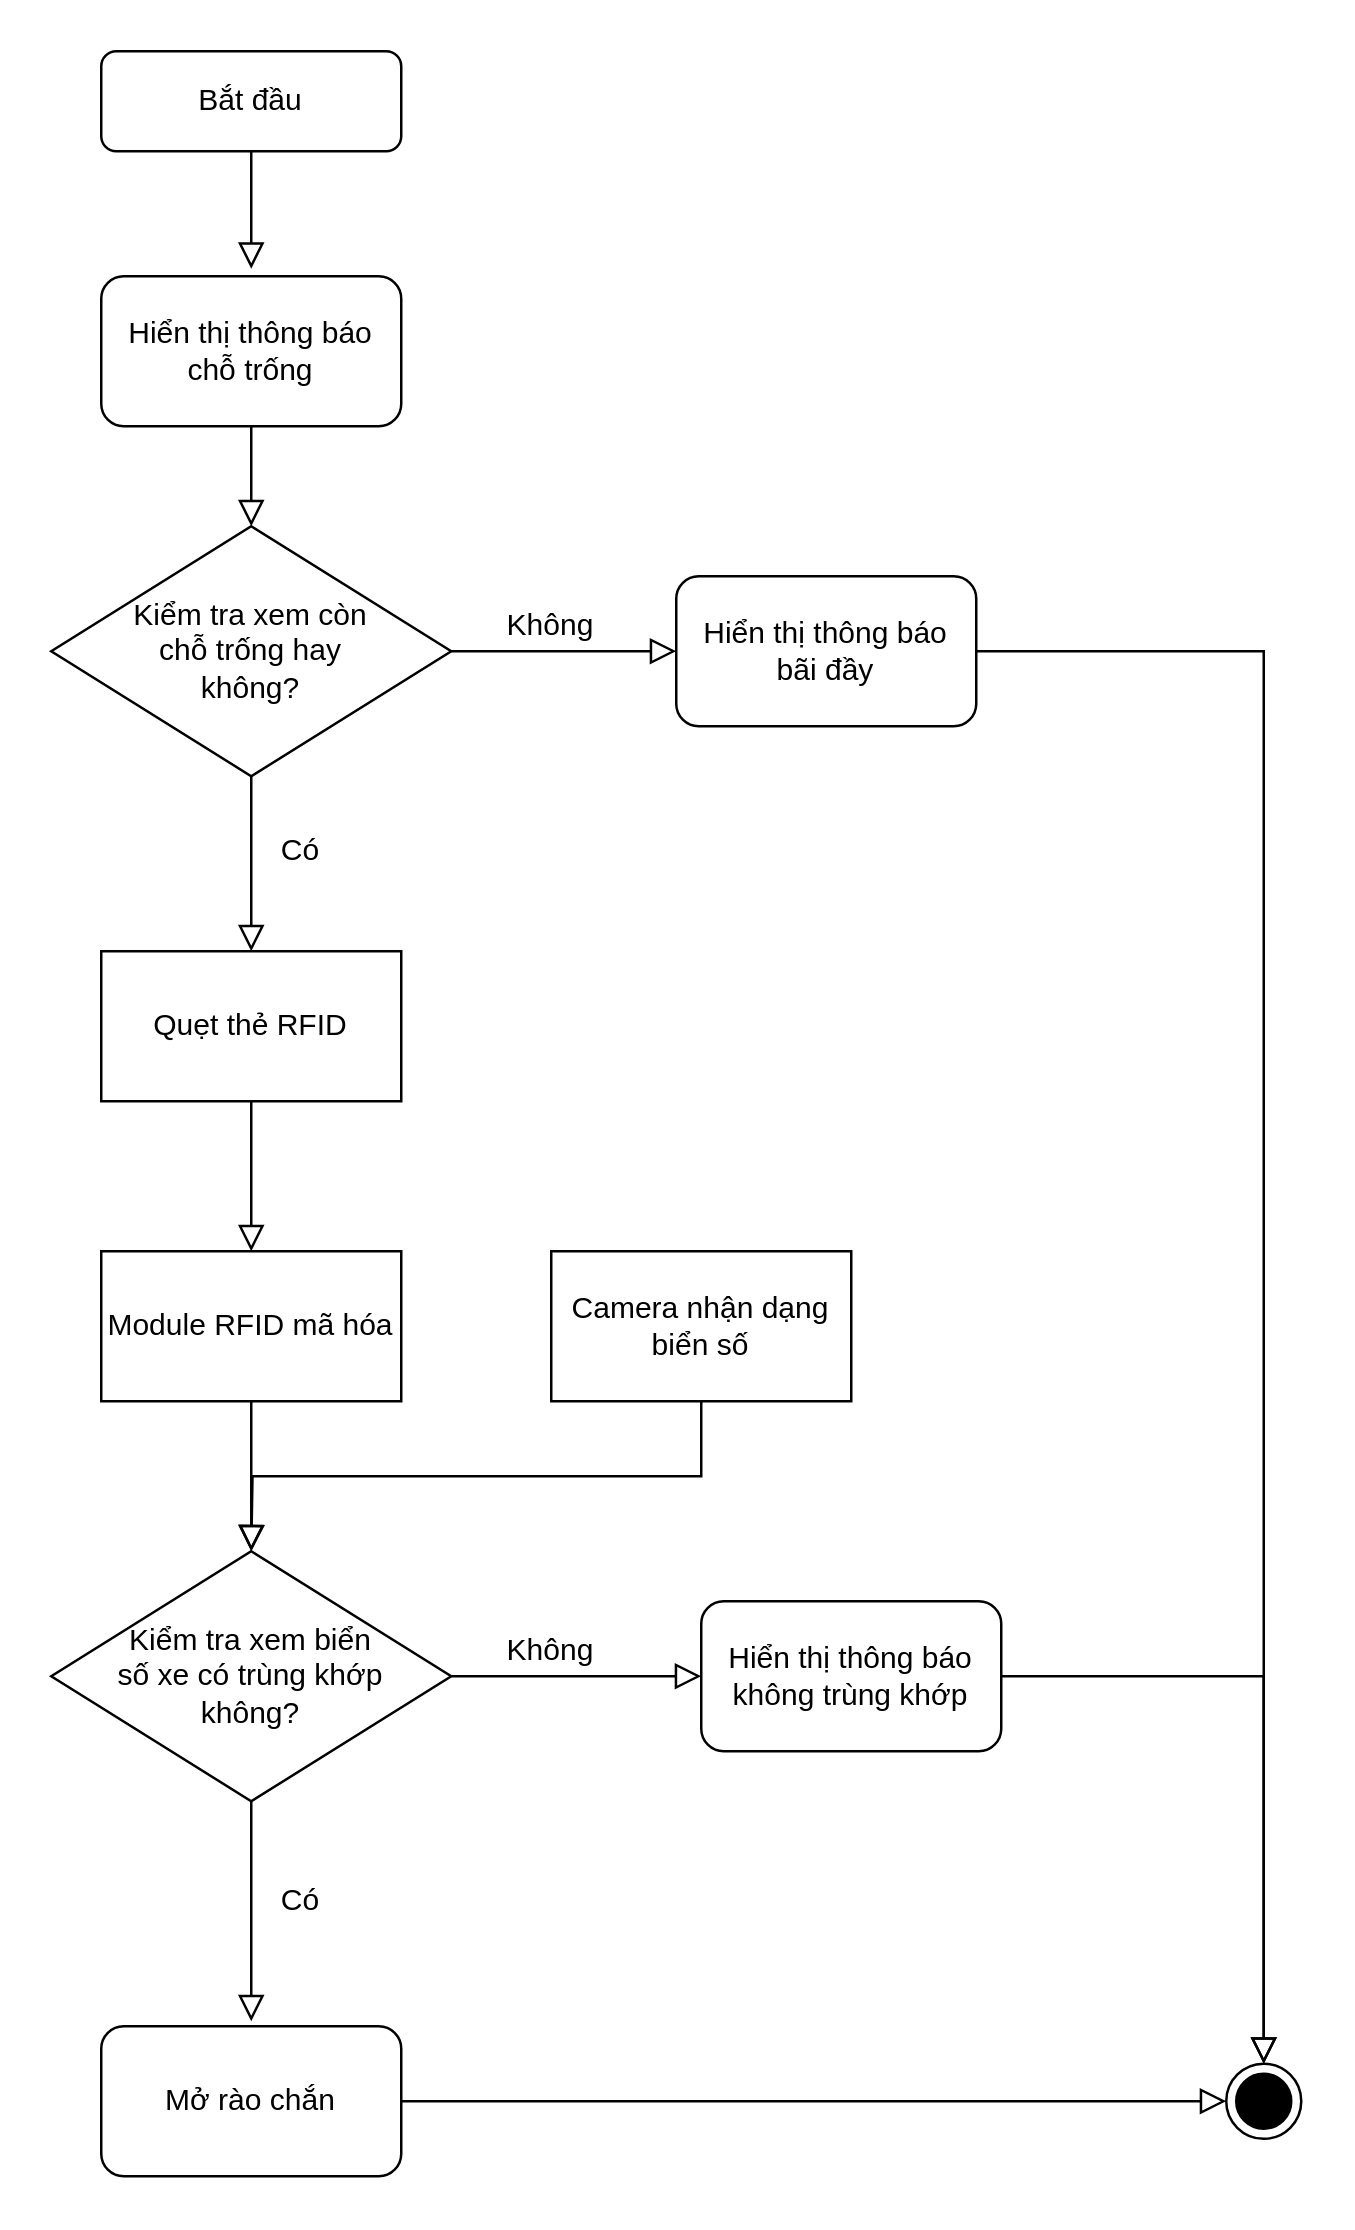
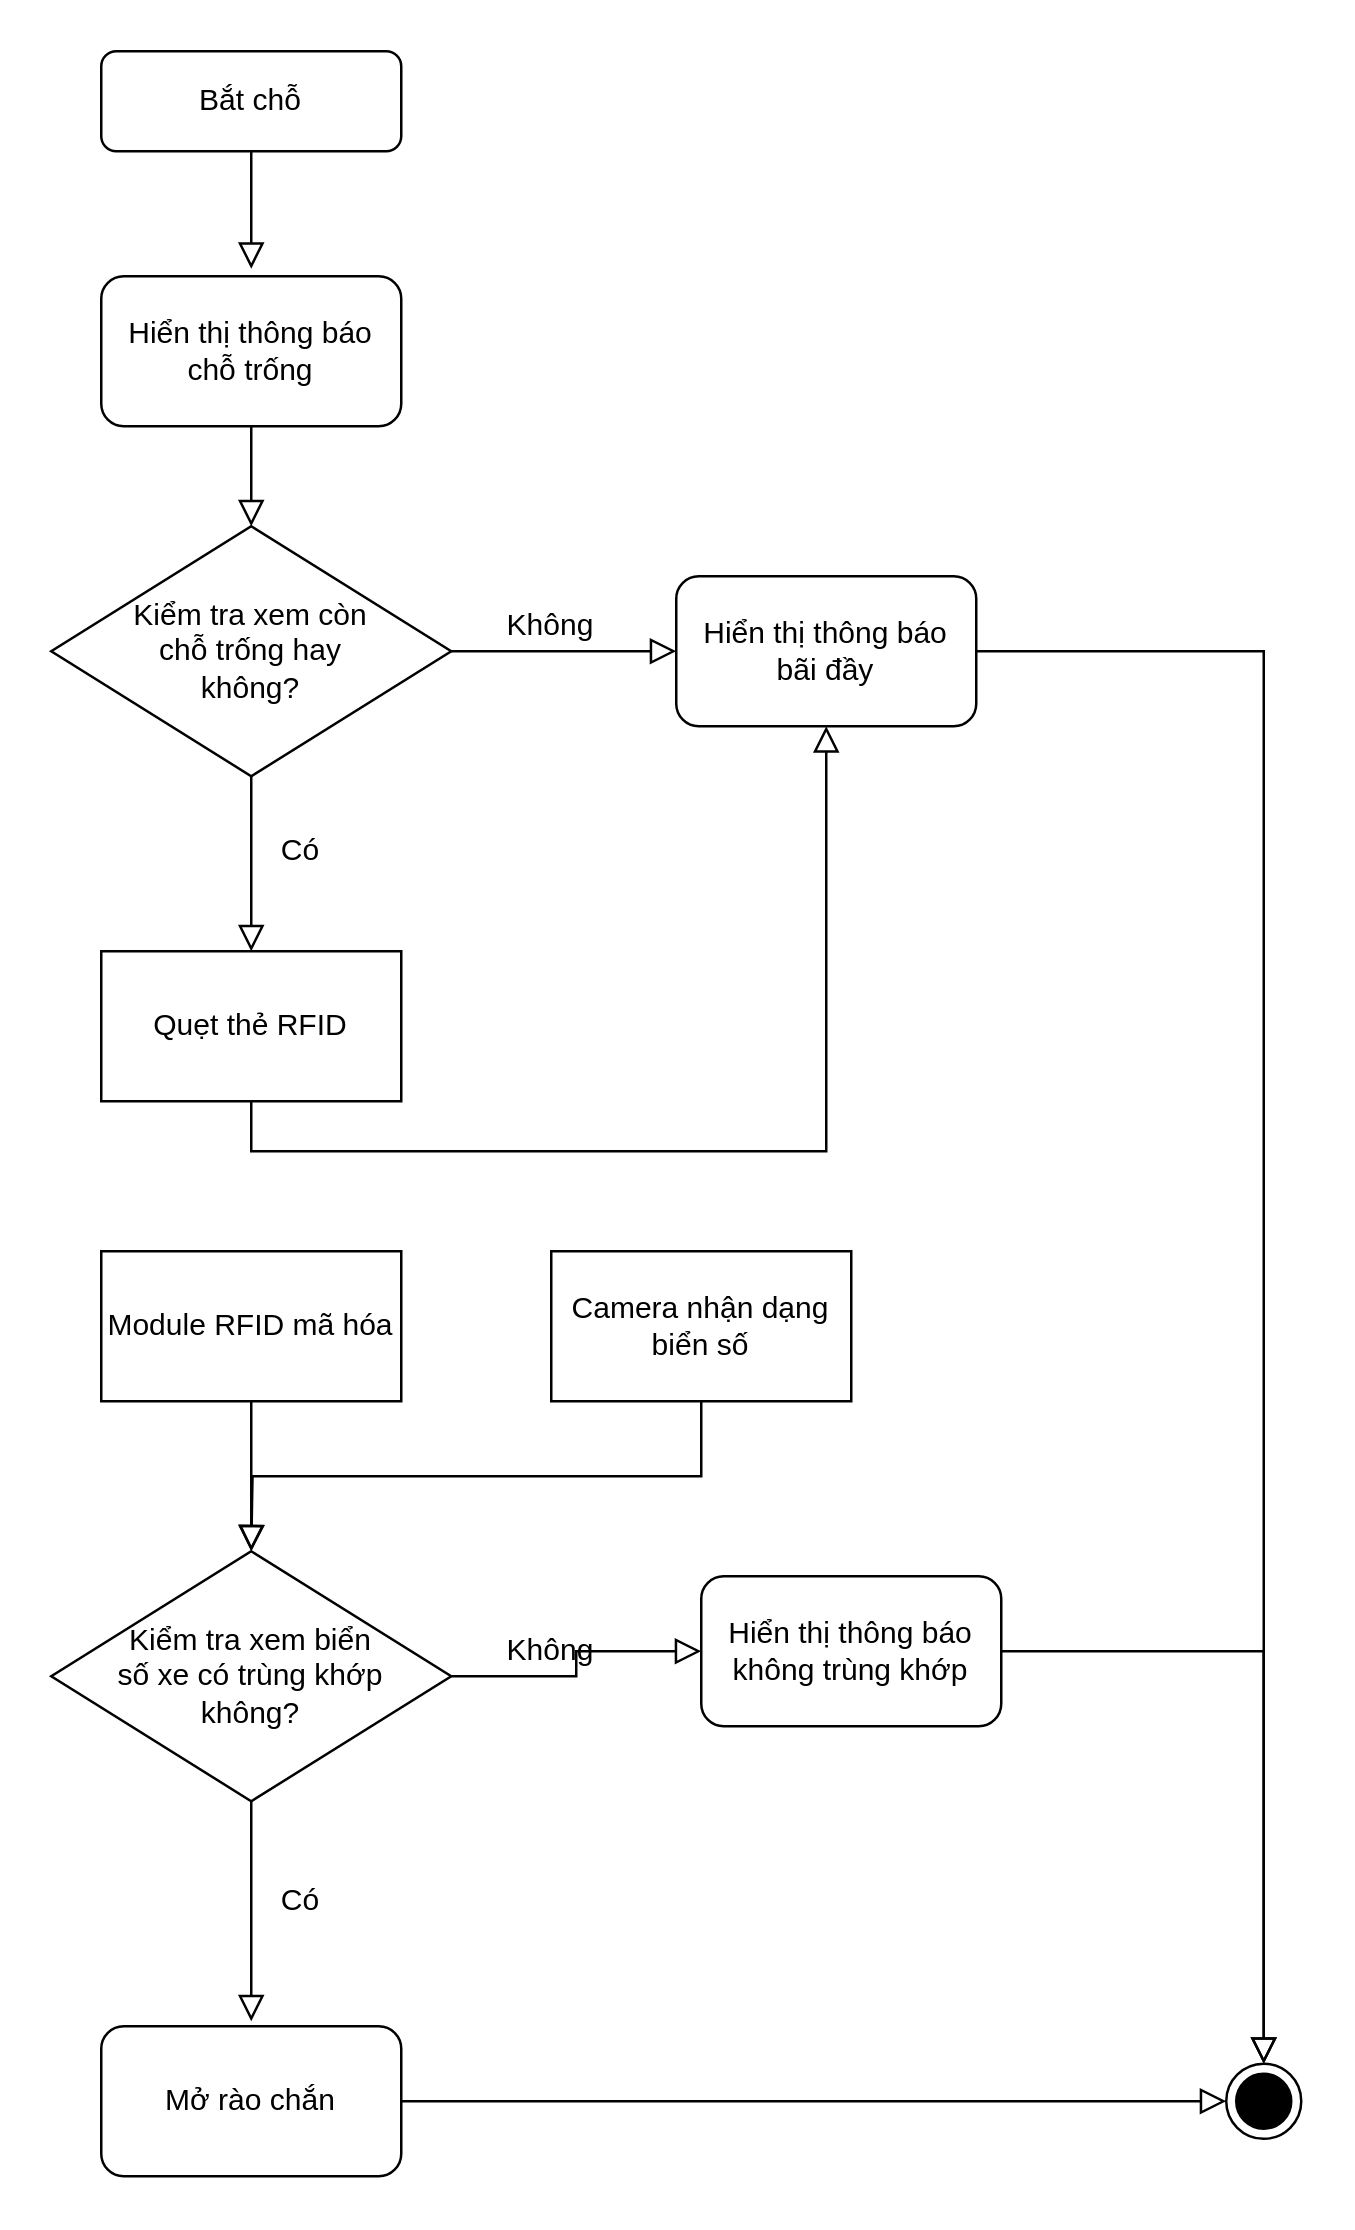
node "Bắt đầu": label "Bắt đầu" -> "Bắt chỗ"
edge "Quẹt thẻ RFID" -> "Module RFID mã hóa": now "Quẹt thẻ RFID" -> "Hiển thị thông báo bãi đầy"
node "Hiển thị thông báo không trùng khớp": moved (851, 1676) -> (851, 1651)
